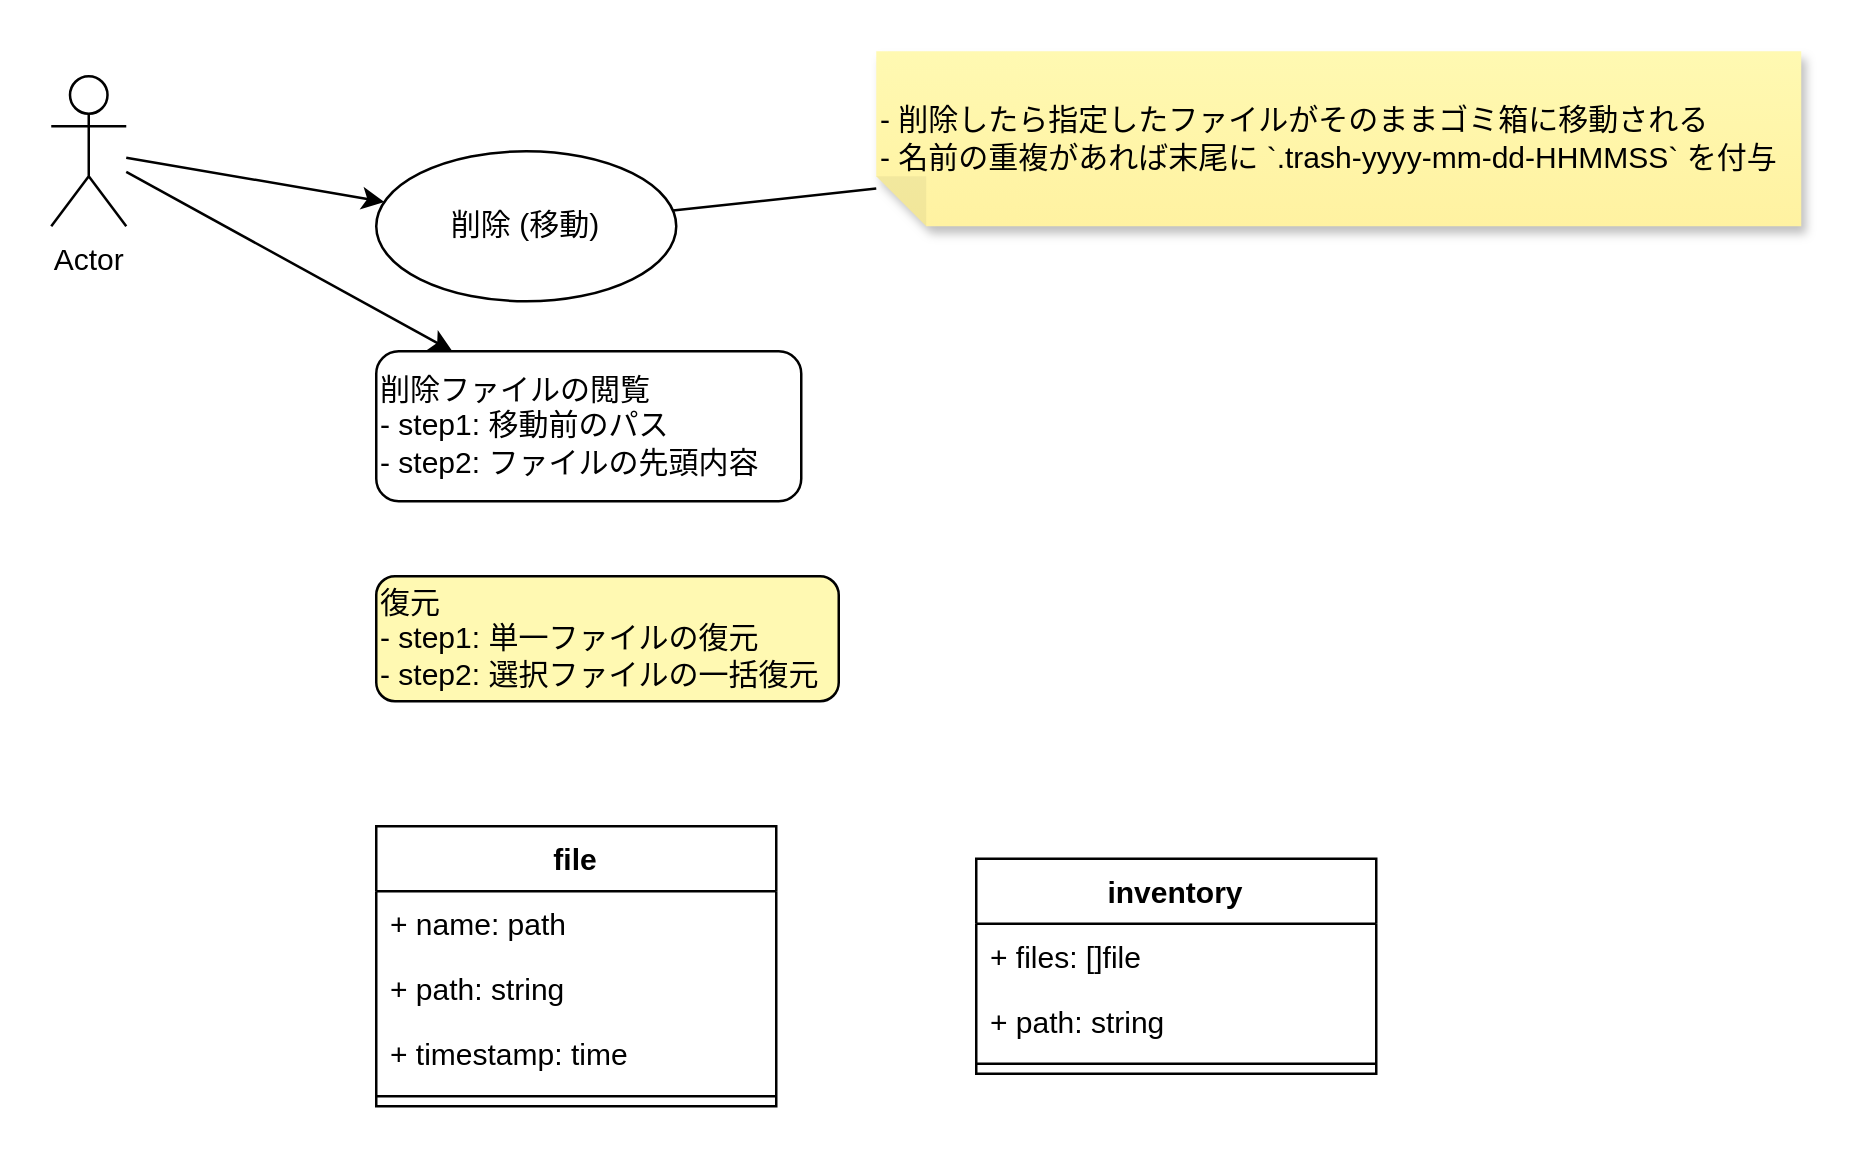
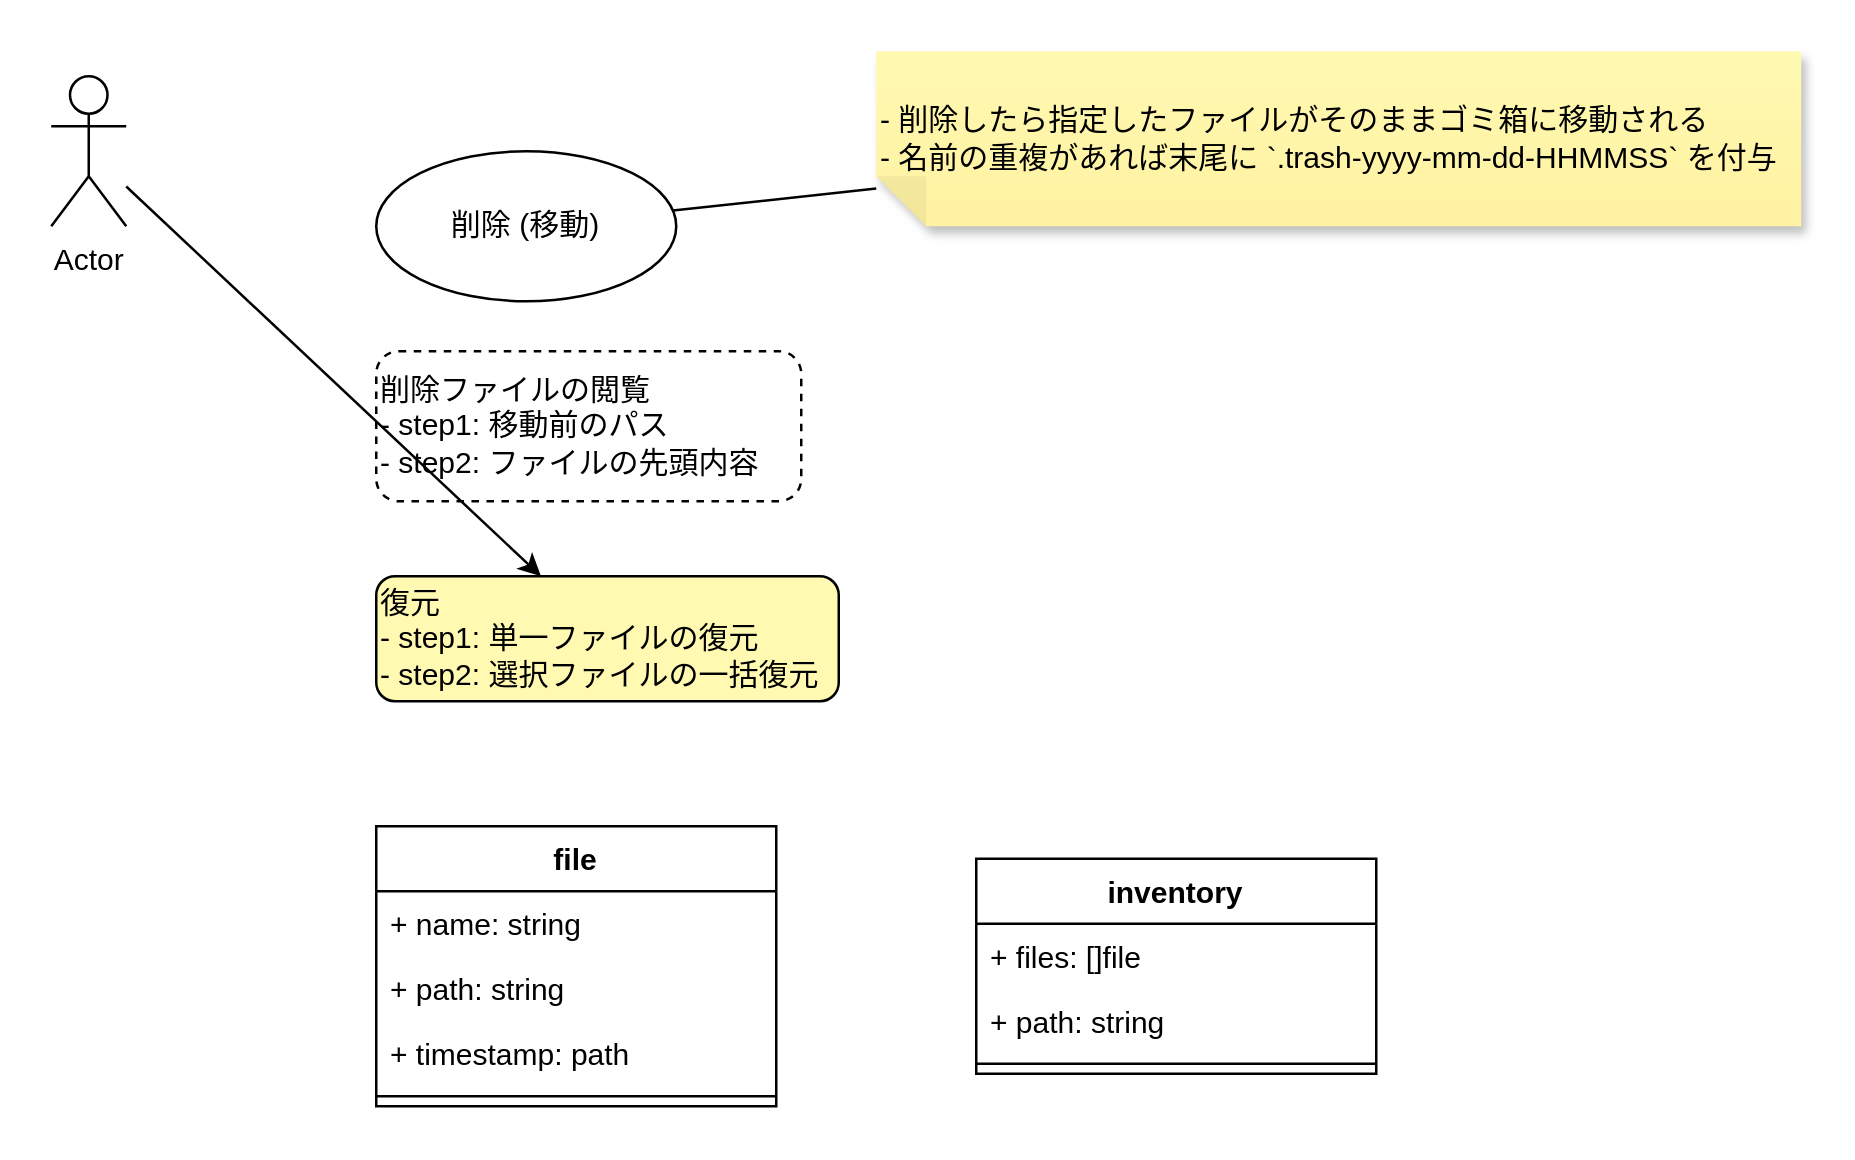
edge "Actor" -> "削除 (移動)": removed
edge "Actor" -> "削除ファイルの閲覧 - step1: 移動前のパス - step2: ファイルの先頭内容": removed
edge "Actor" -> "復元 - step1: 単一ファイルの復元 - step2: 選択ファイルの一括復元": added
node "削除ファイルの閲覧 - step1: 移動前のパス - step2: ファイルの先頭内容": style solid -> dashed
node "+ name: path": label "+ name: path" -> "+ name: string"
node "+ timestamp: time": label "+ timestamp: time" -> "+ timestamp: path"
